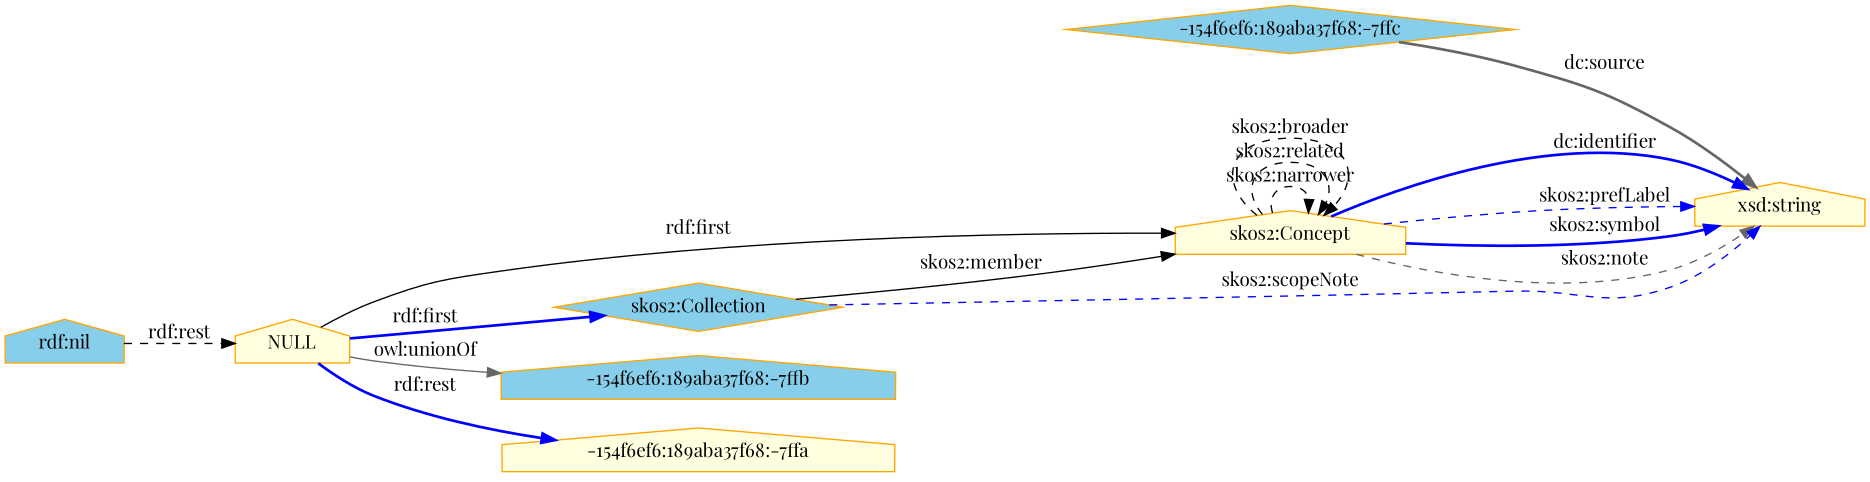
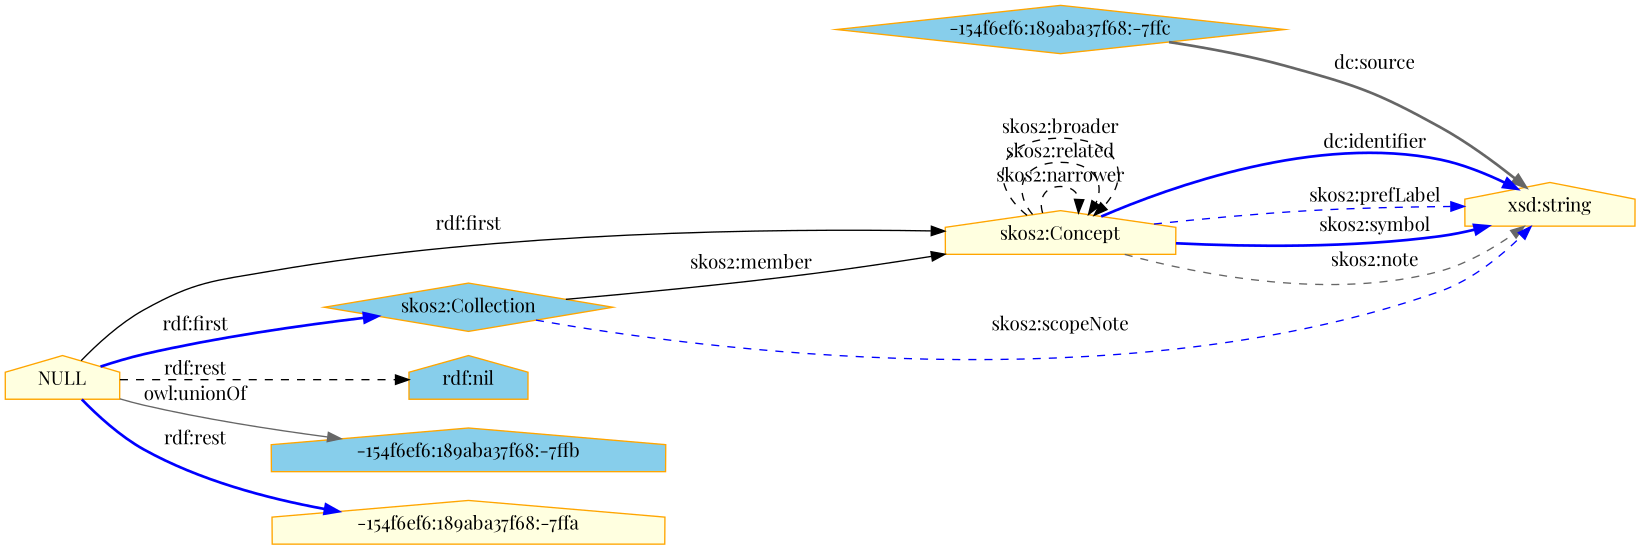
edge "rdf:nil" -> "NULL": reversed
